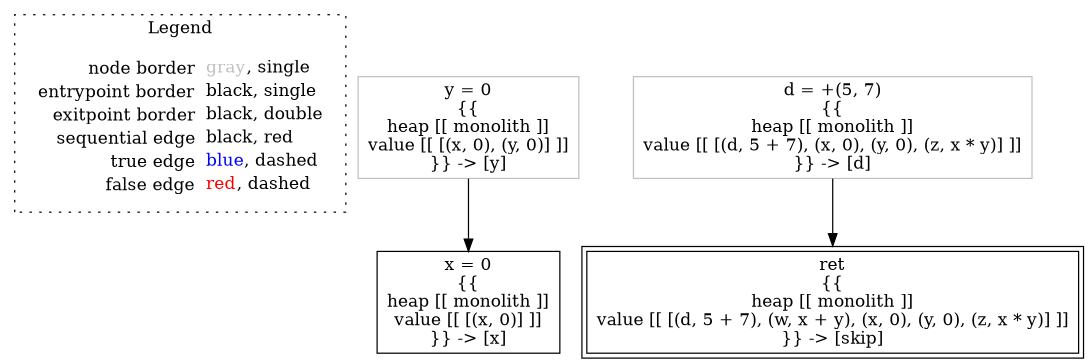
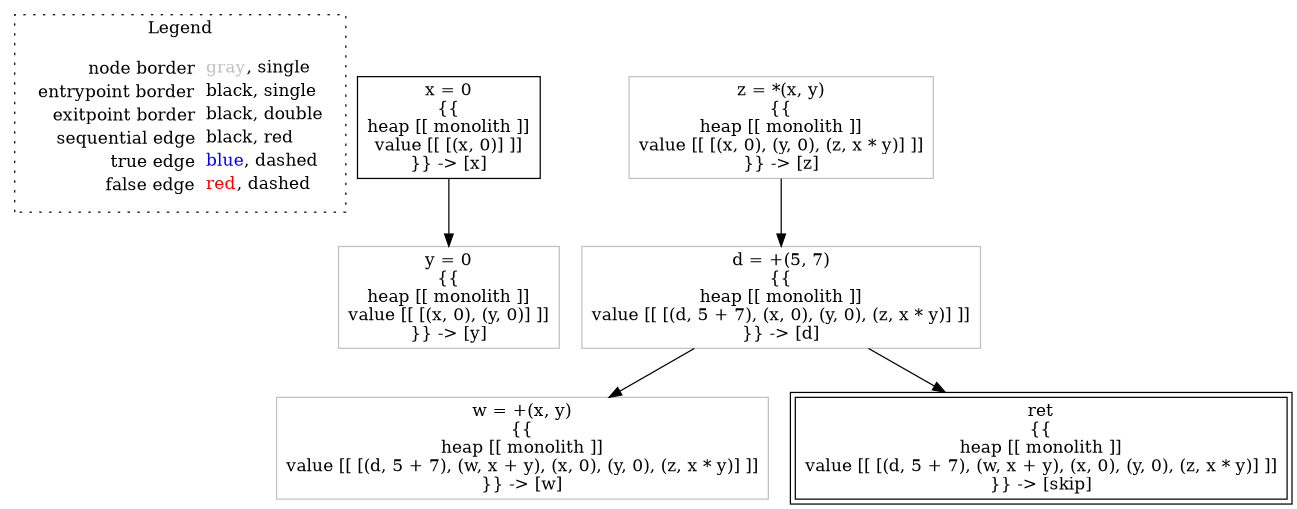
node "z = *(x, y)": added
edge "y = 0" -> "x = 0": reversed
node "w = +(x, y)": added
